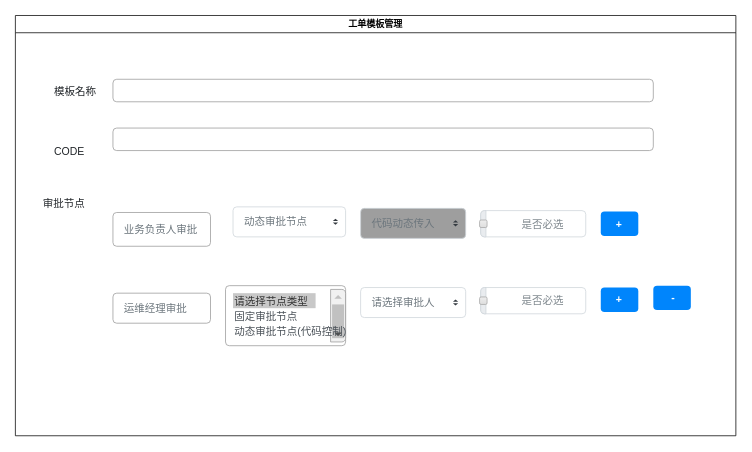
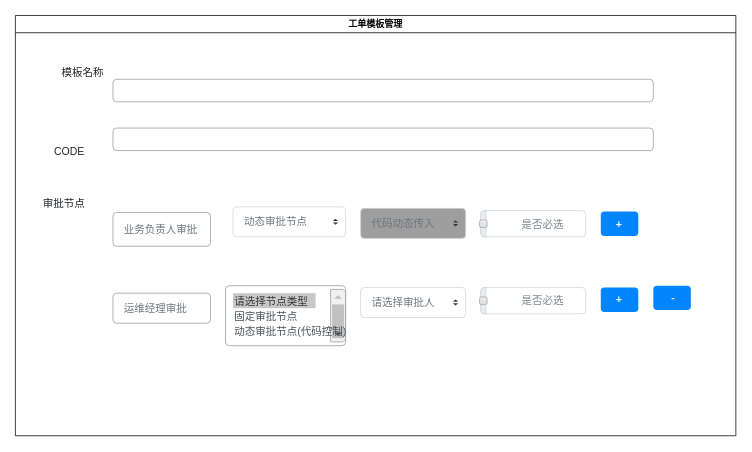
node "模板名称": moved (79, 90) -> (87, 72)
